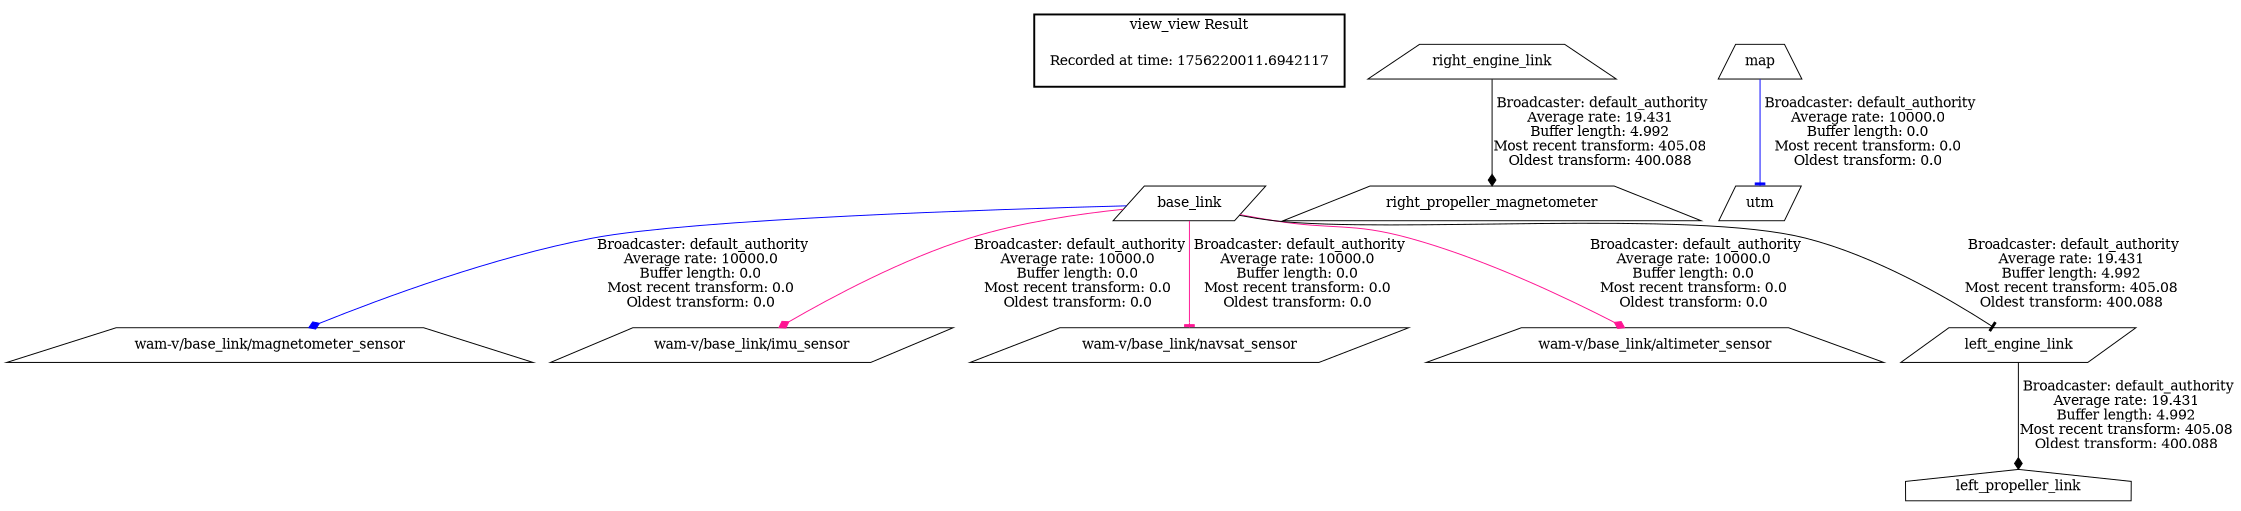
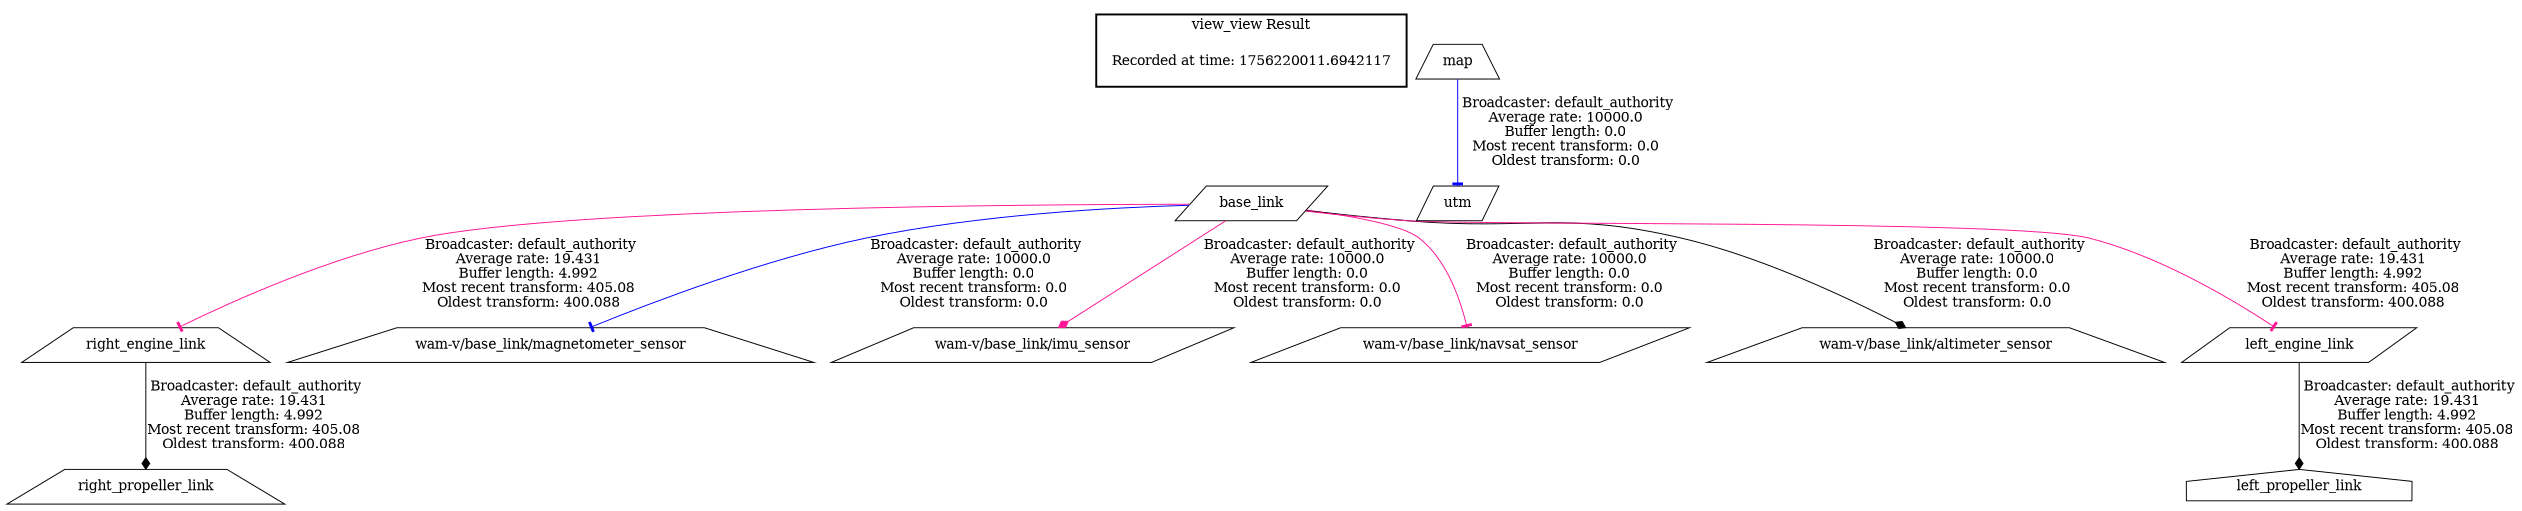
node "right_propeller_magnetometer": label "right_propeller_magnetometer" -> "right_propeller_link"
edge "base_link" -> "right_engine_link": added, label "Broadcaster: default_authority Average rate: 19.431 Buffer length: 4.992 Most recent transform: 405.08 Oldest transform: 400.088"
edge "base_link" -> "wam-v/base_link/magnetometer_sensor": arrowhead diamond -> tee
edge "base_link" -> "left_engine_link": color black -> deeppink
edge "base_link" -> "wam-v/base_link/altimeter_sensor": color deeppink -> black
